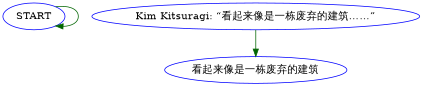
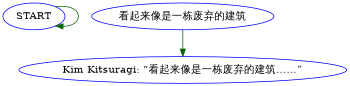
edge "Kim Kitsuragi: “看起来像是一栋废弃的建筑……”" -> "看起来像是一栋废弃的建筑": reversed
